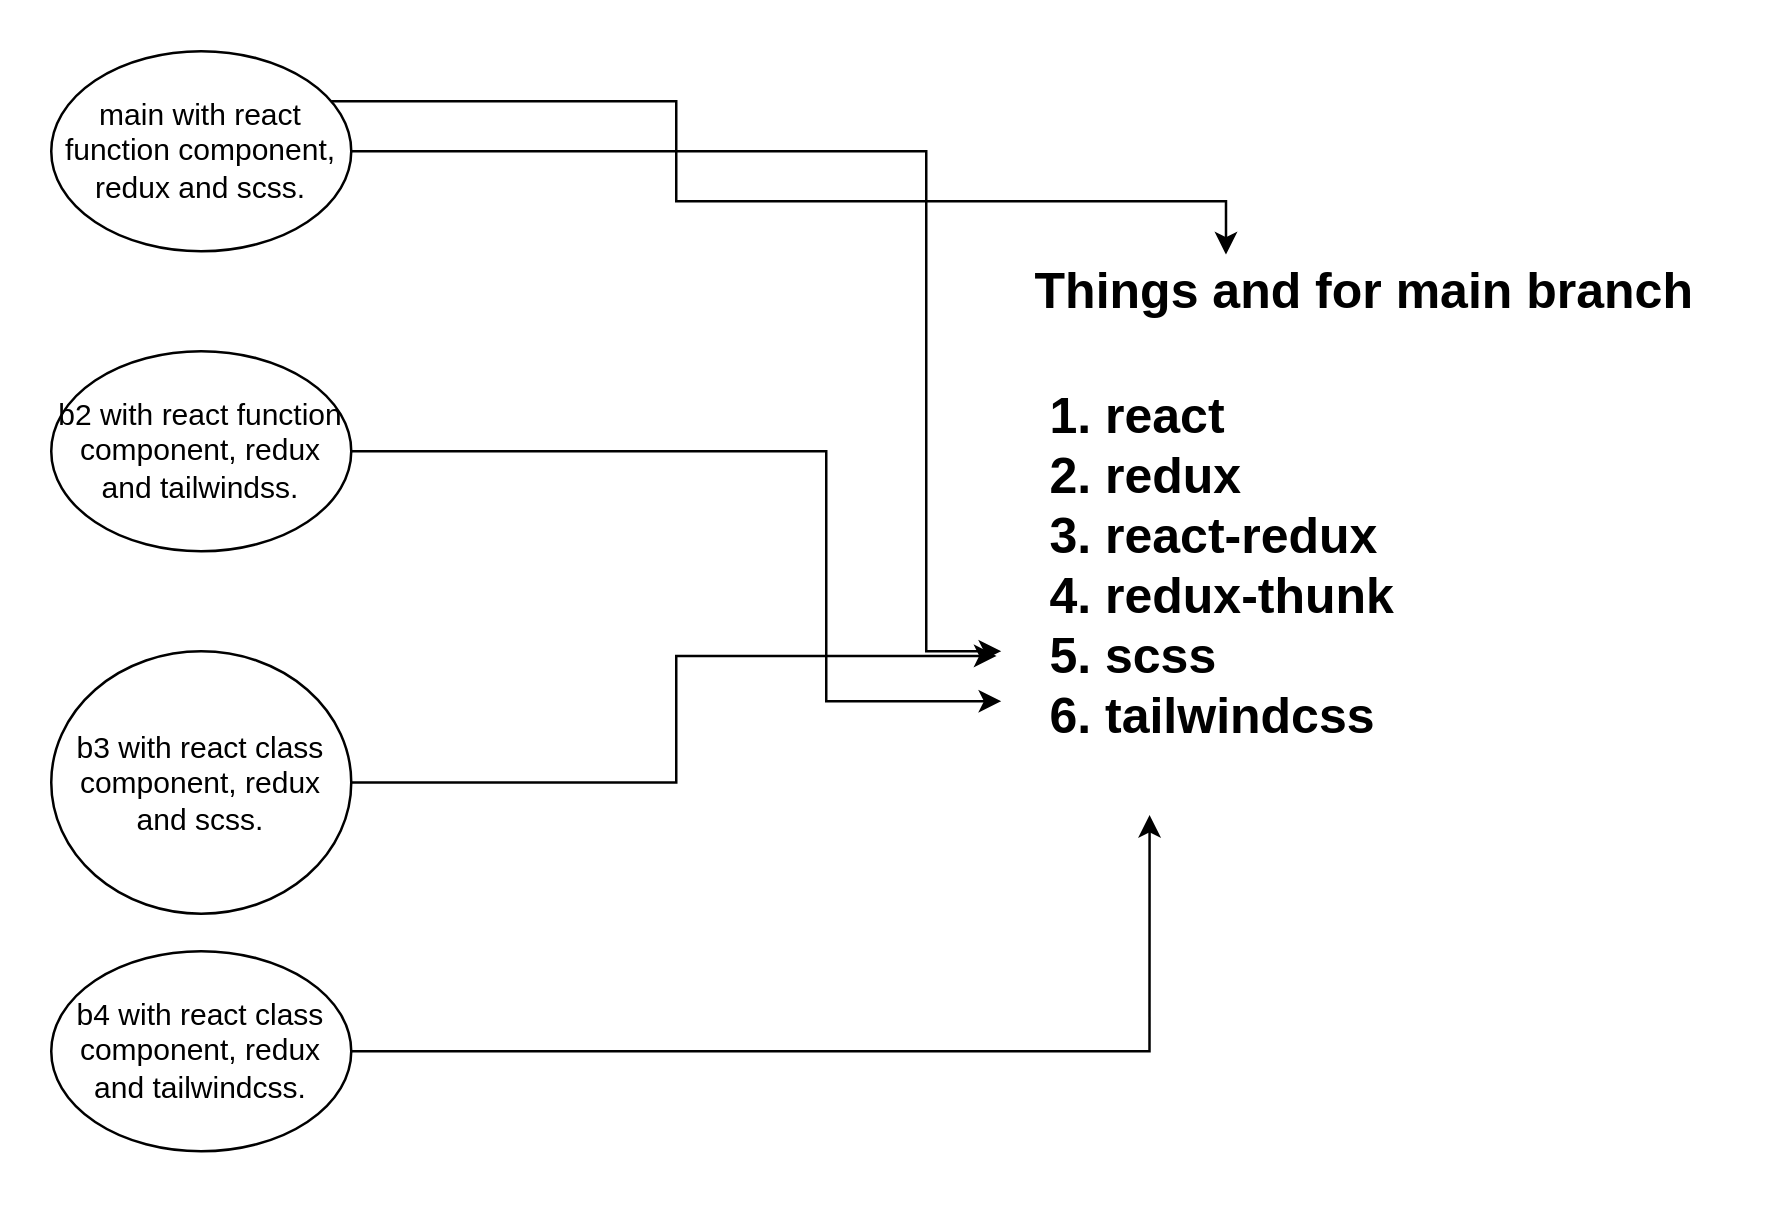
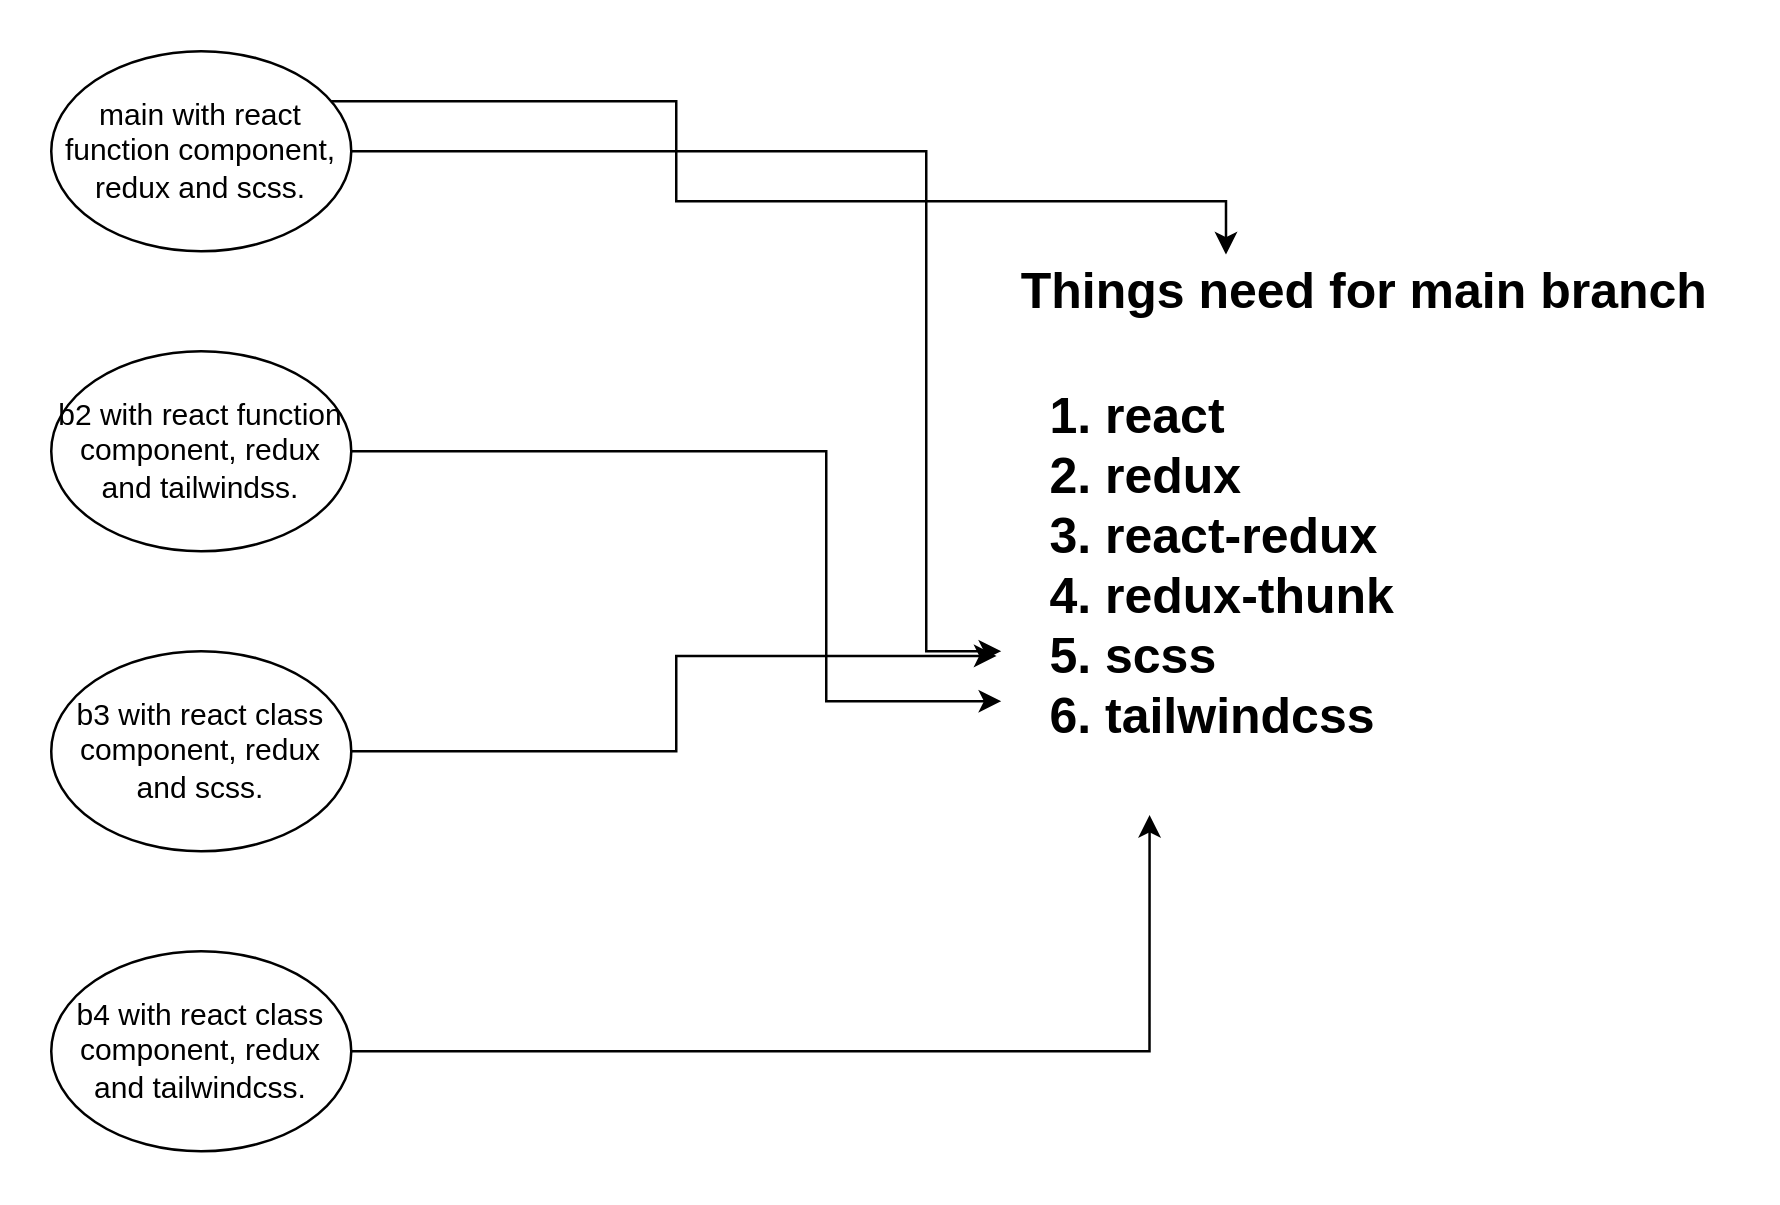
node "Things and for main branch": label "Things and for main branch" -> "Things need for main branch"
node "b3 with react class component, redux and scss.": size 300x263 -> 300x200
